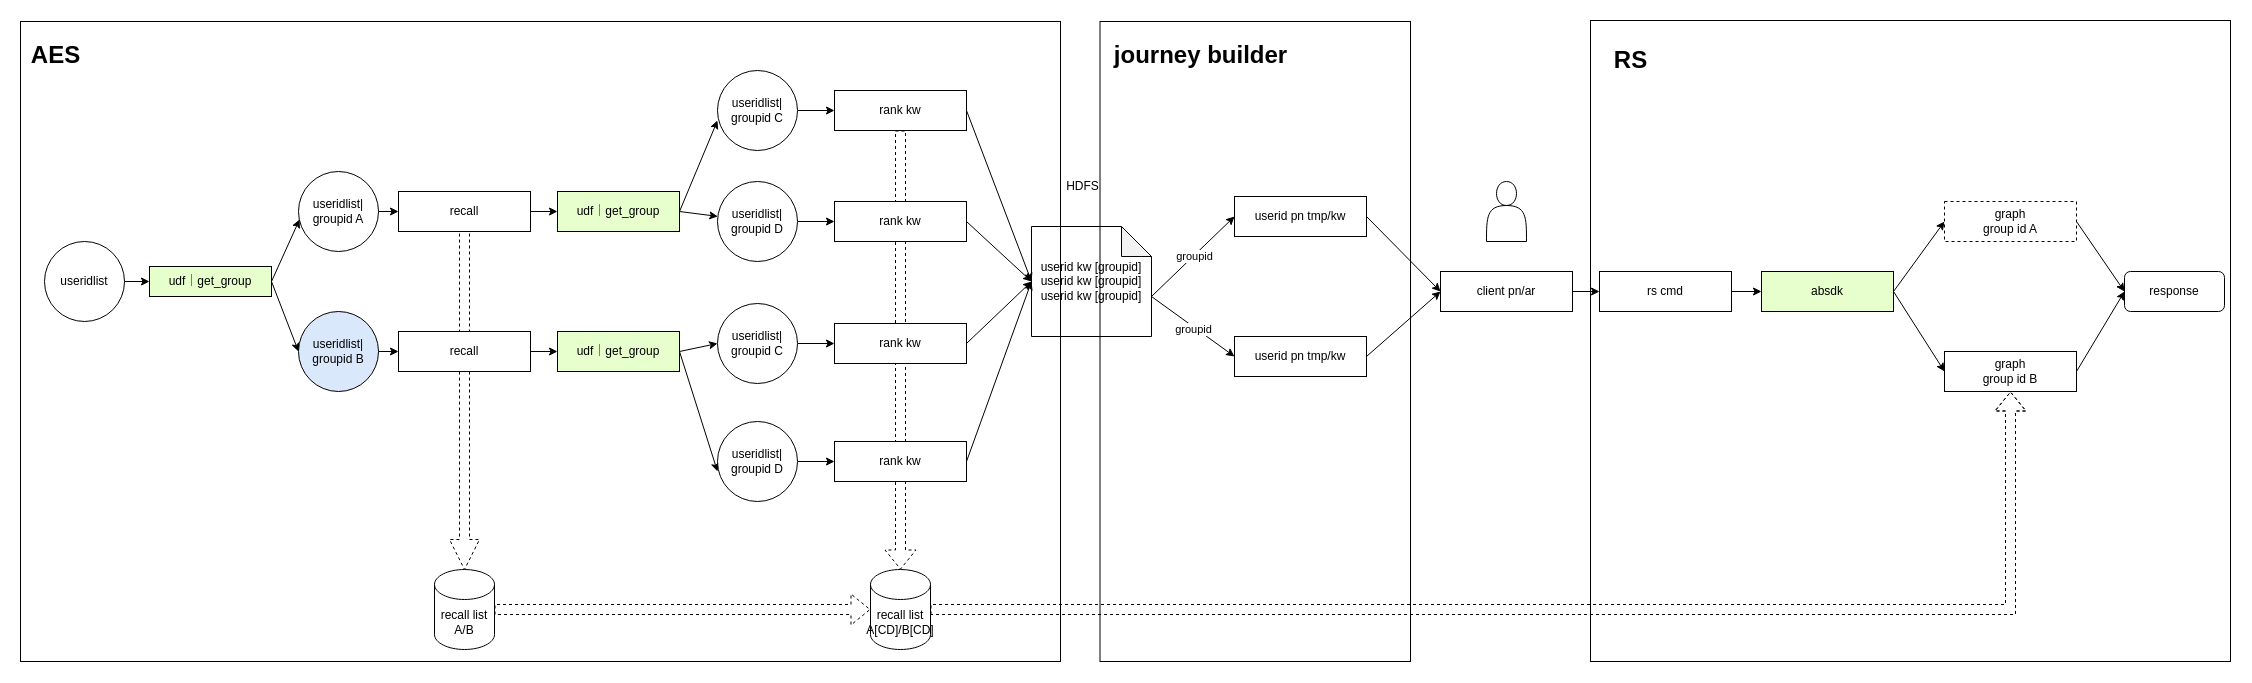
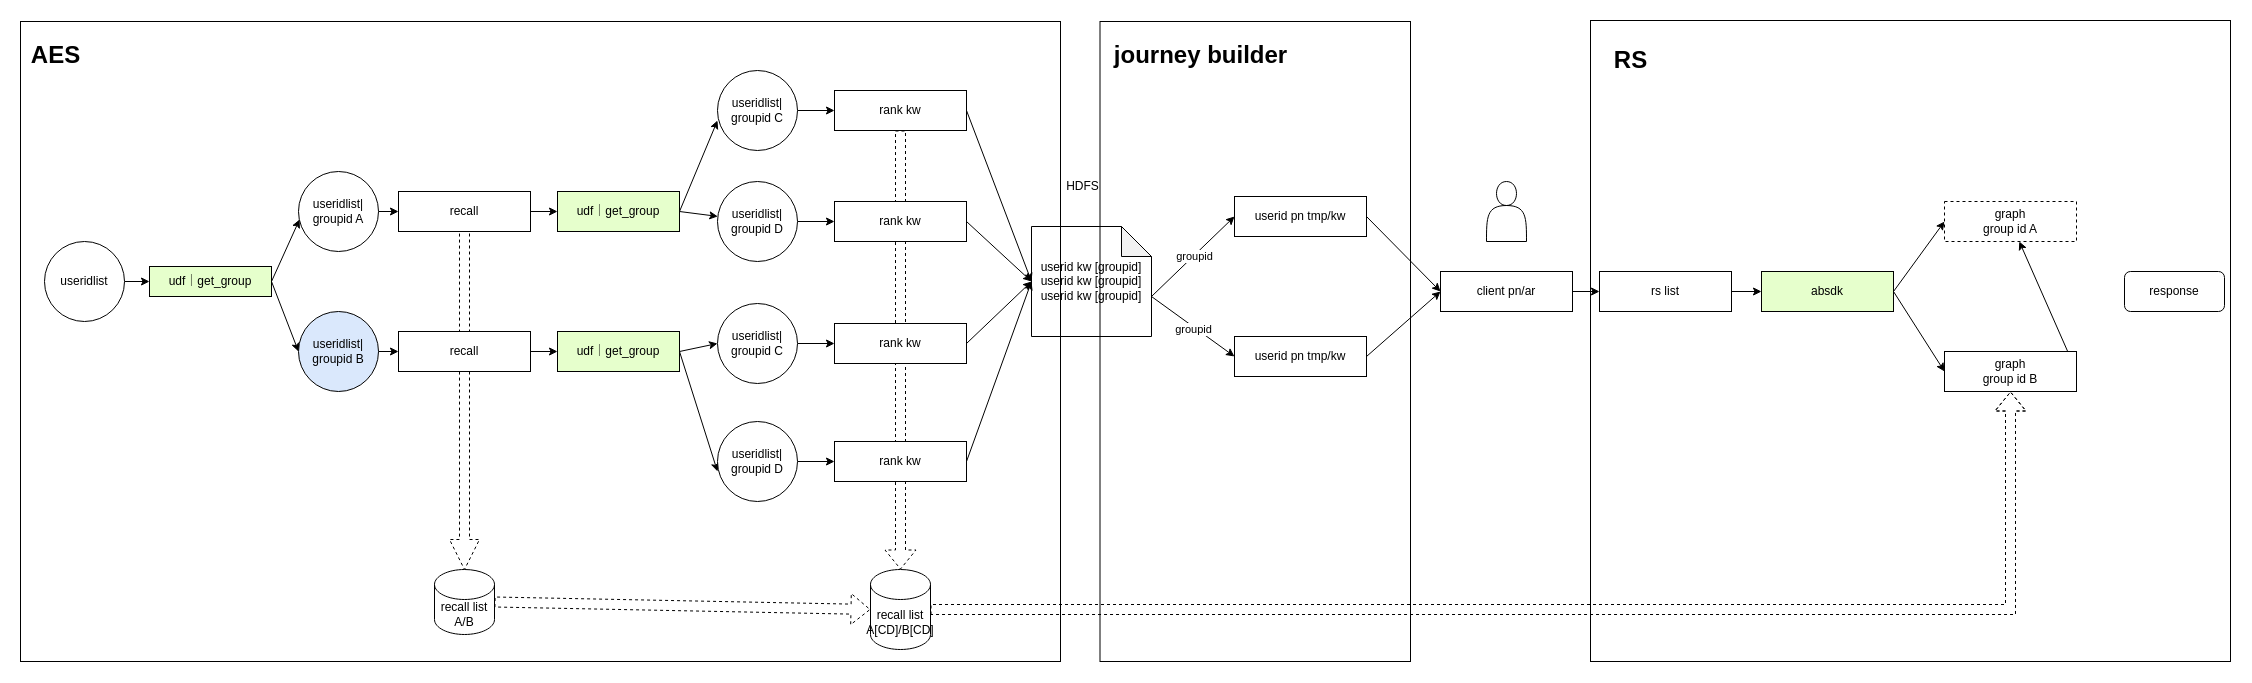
edge "graph group id A" -> "response": removed
node "rs cmd": label "rs cmd" -> "rs list"
edge "graph group id B" -> "response": now "graph group id B" -> "graph group id A"
node "recall list A/B": size 60x80 -> 60x65
